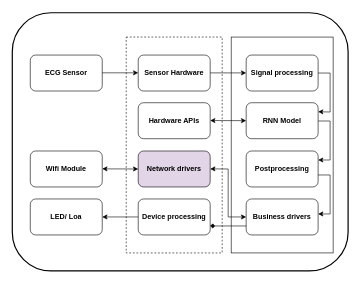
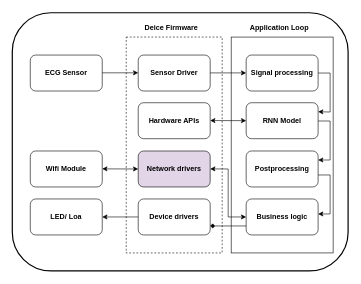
node "Deice Firmware": added
node "Application Loop": added
node "Sensor Hardware": label "Sensor Hardware" -> "Sensor Driver"
node "Device processing": label "Device processing" -> "Device drivers"
node "Business drivers": label "Business drivers" -> "Business logic"
